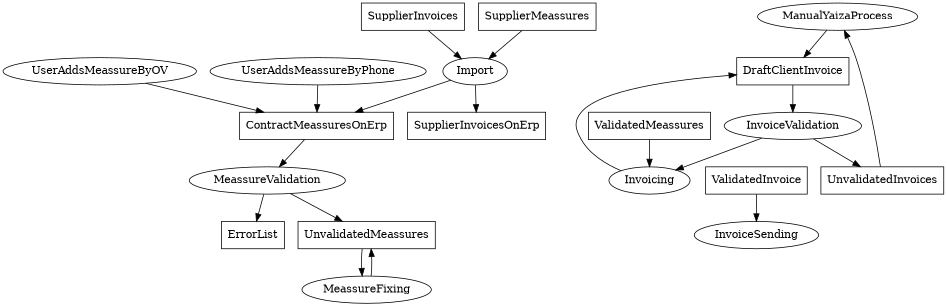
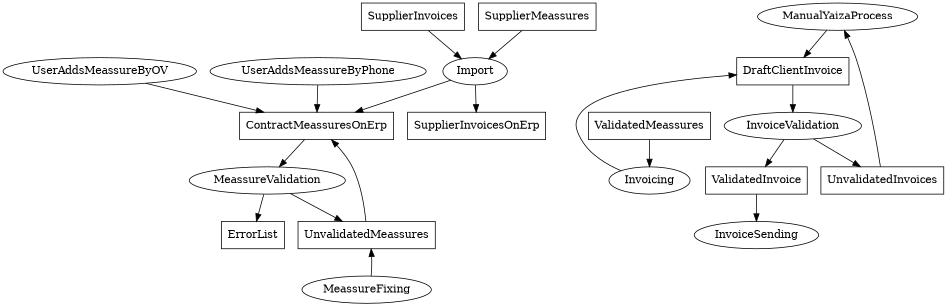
edge "InvoiceValidation" -> "Invoicing": now "InvoiceValidation" -> "ValidatedInvoice"
edge "UnvalidatedMeassures" -> "MeassureFixing": now "UnvalidatedMeassures" -> "ContractMeassuresOnErp"
